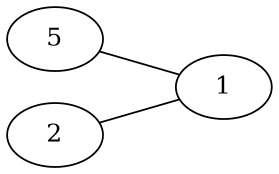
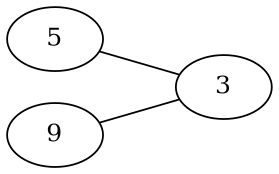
node "1": label "1" -> "3"
node "2": label "2" -> "9"
